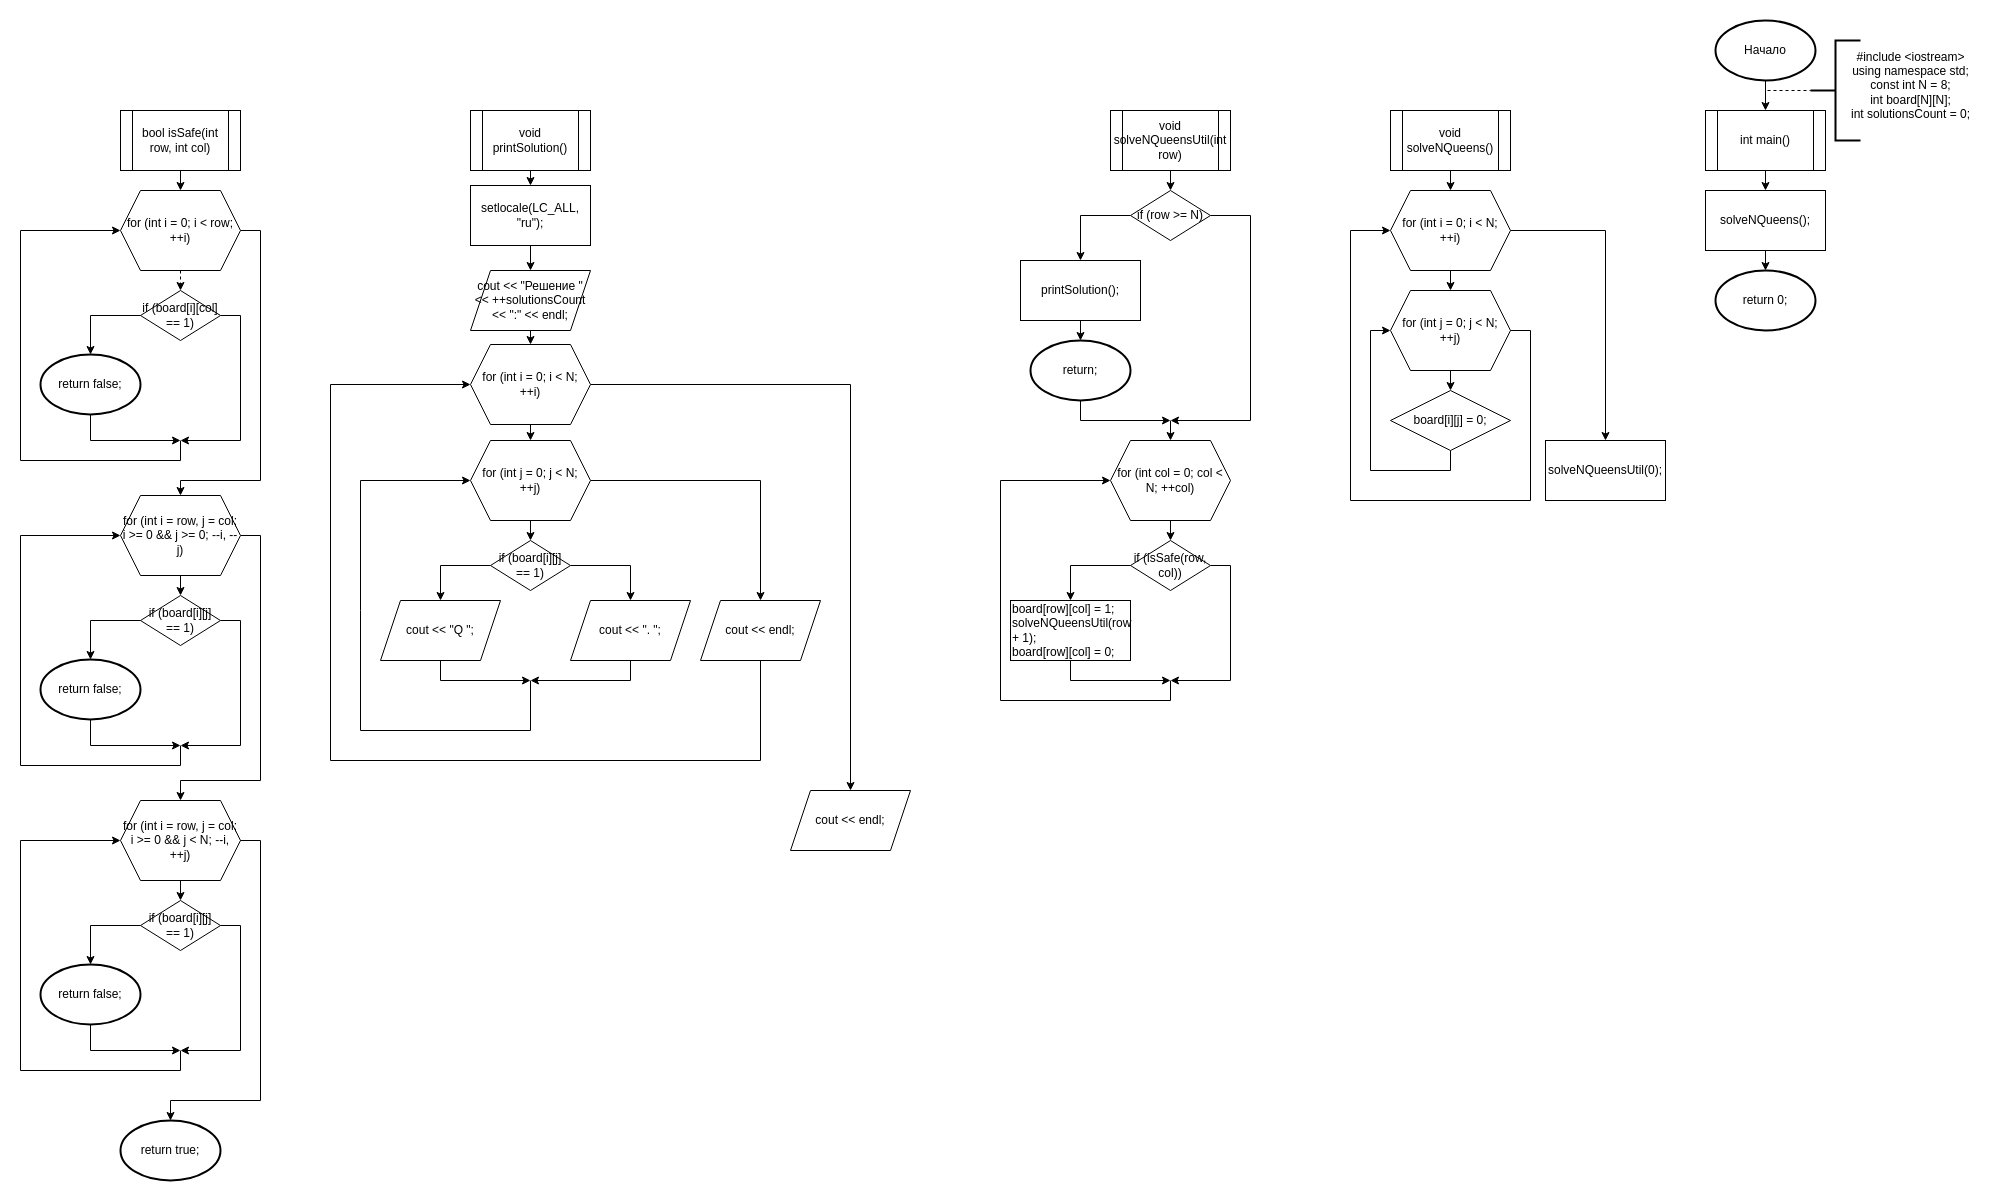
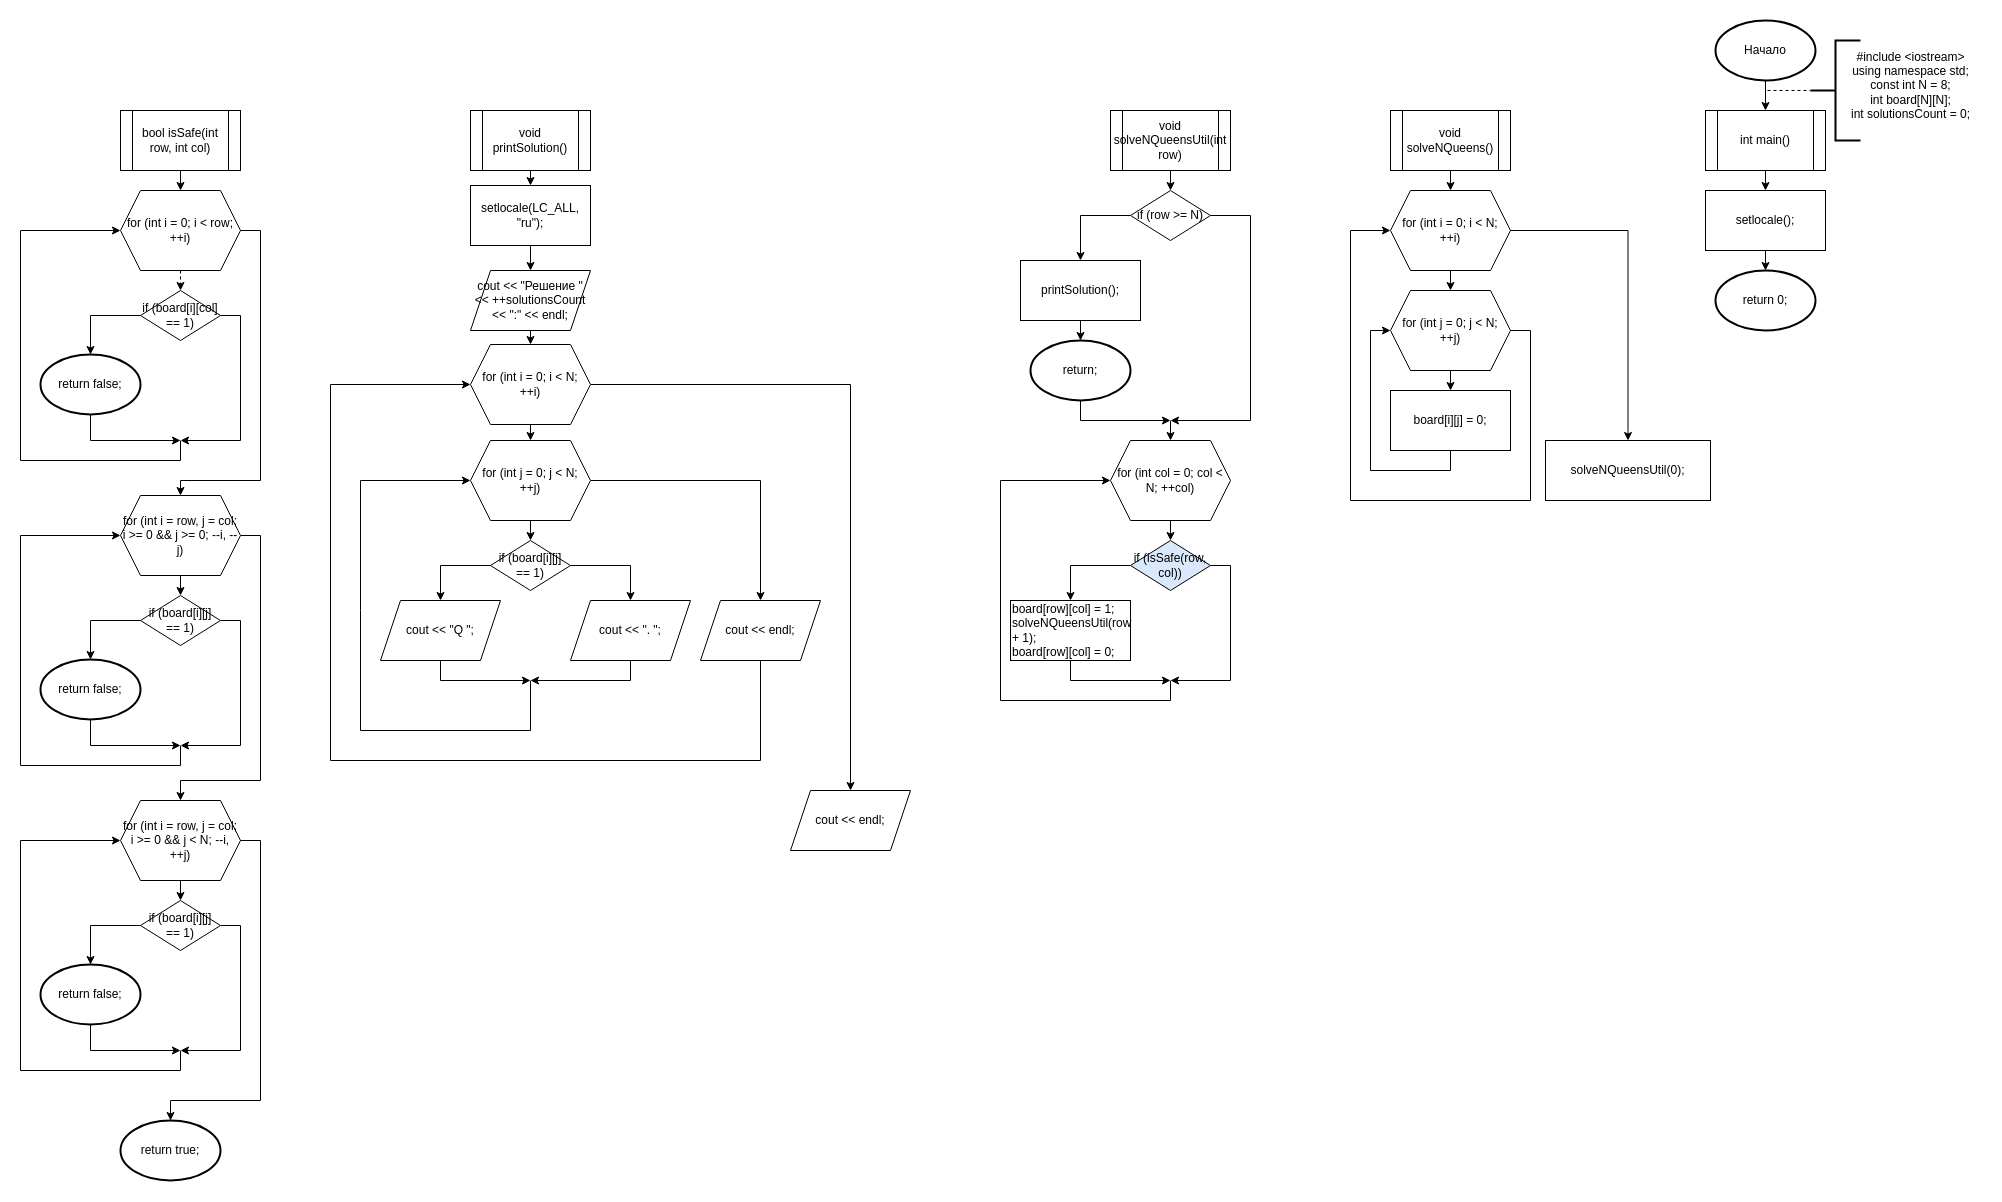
node "solveNQueens();": label "solveNQueens();" -> "setlocale();"
node "board[i][j] = 0;": shape diamond -> rectangle
node "solveNQueensUtil(0);": size 120x60 -> 165x60
node "if (isSafe(row, col))": fillcolor #ffffff -> #dae8fc
